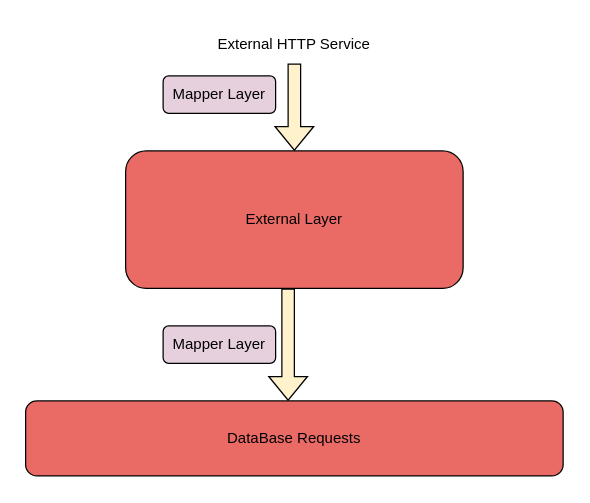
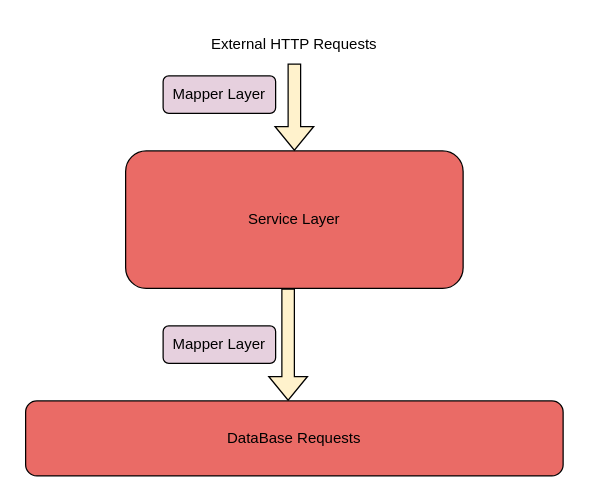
node "External HTTP Service": label "External HTTP Service" -> "External HTTP Requests"
node "External Layer": label "External Layer" -> "Service Layer"
